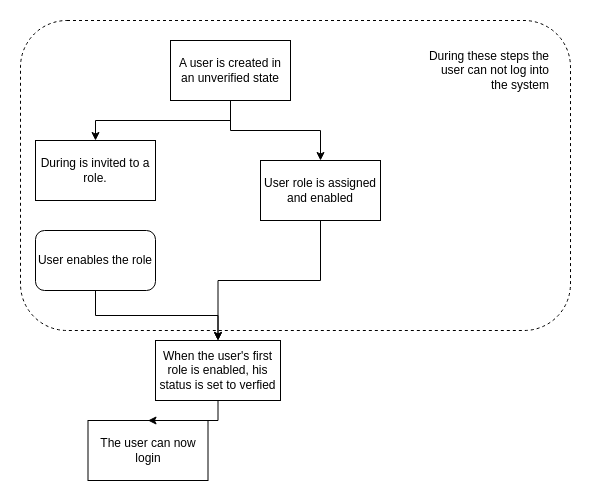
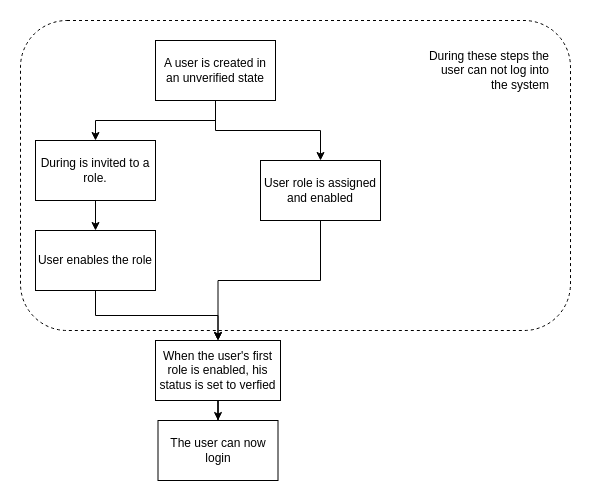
node "A user is created in an unverified state": moved (231, 71) -> (216, 71)
edge "During is invited to a role." -> "User enables the role": added
node "User enables the role": shape rounded rectangle -> rectangle
node "The user can now login": moved (148, 451) -> (218, 451)
